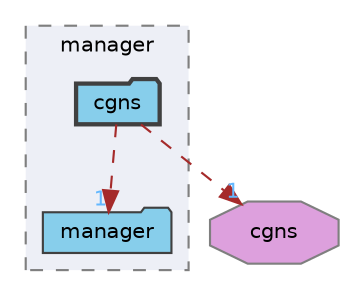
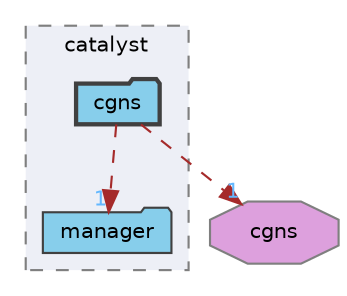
cluster "manager": label "manager" -> "catalyst"
